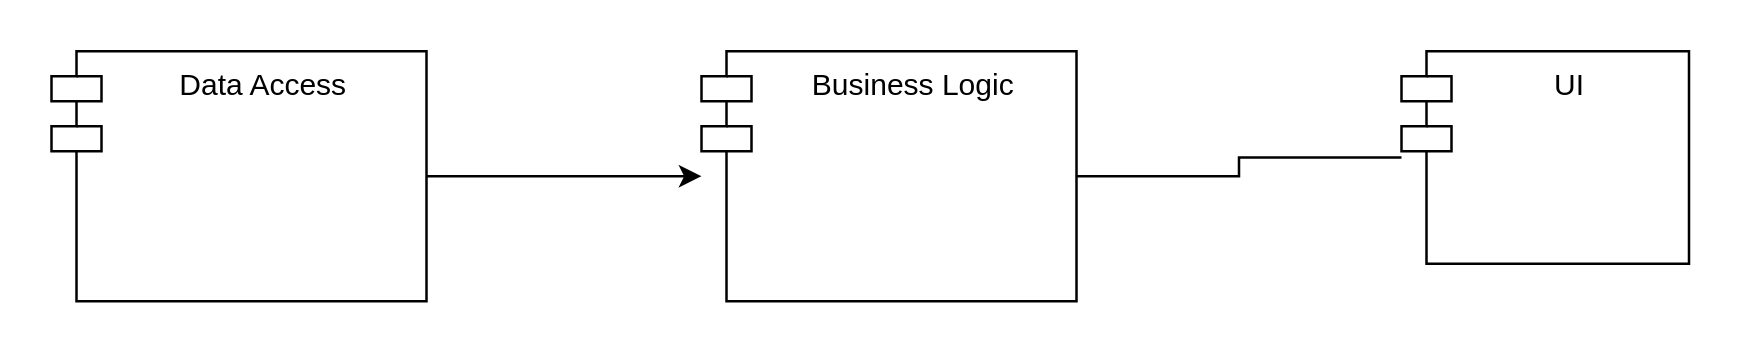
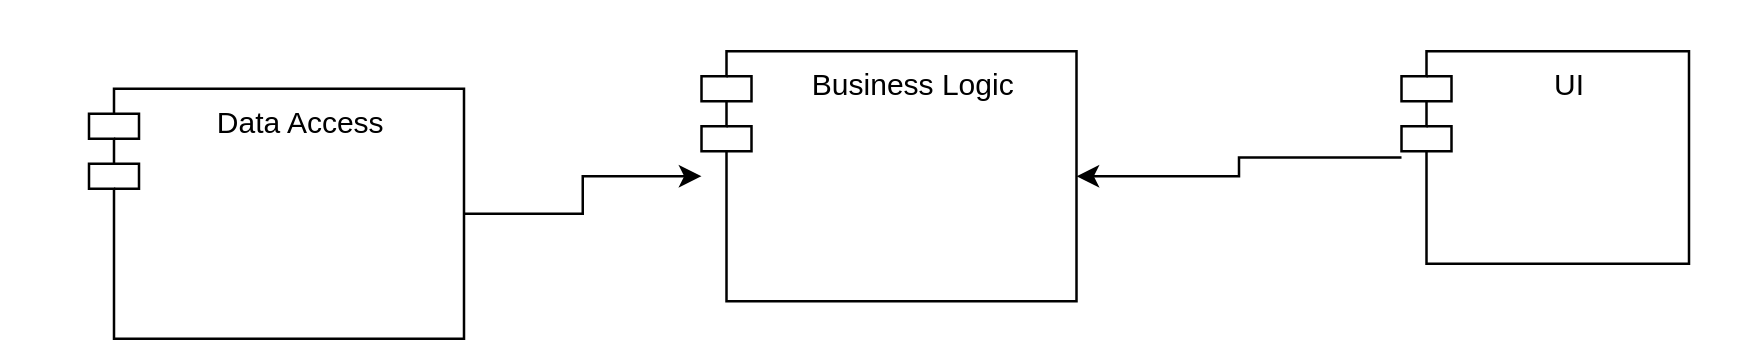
node "Data Access": moved (239, 176) -> (276, 214)
edge "UI" -- "Business Logic": arrowhead none -> classic
